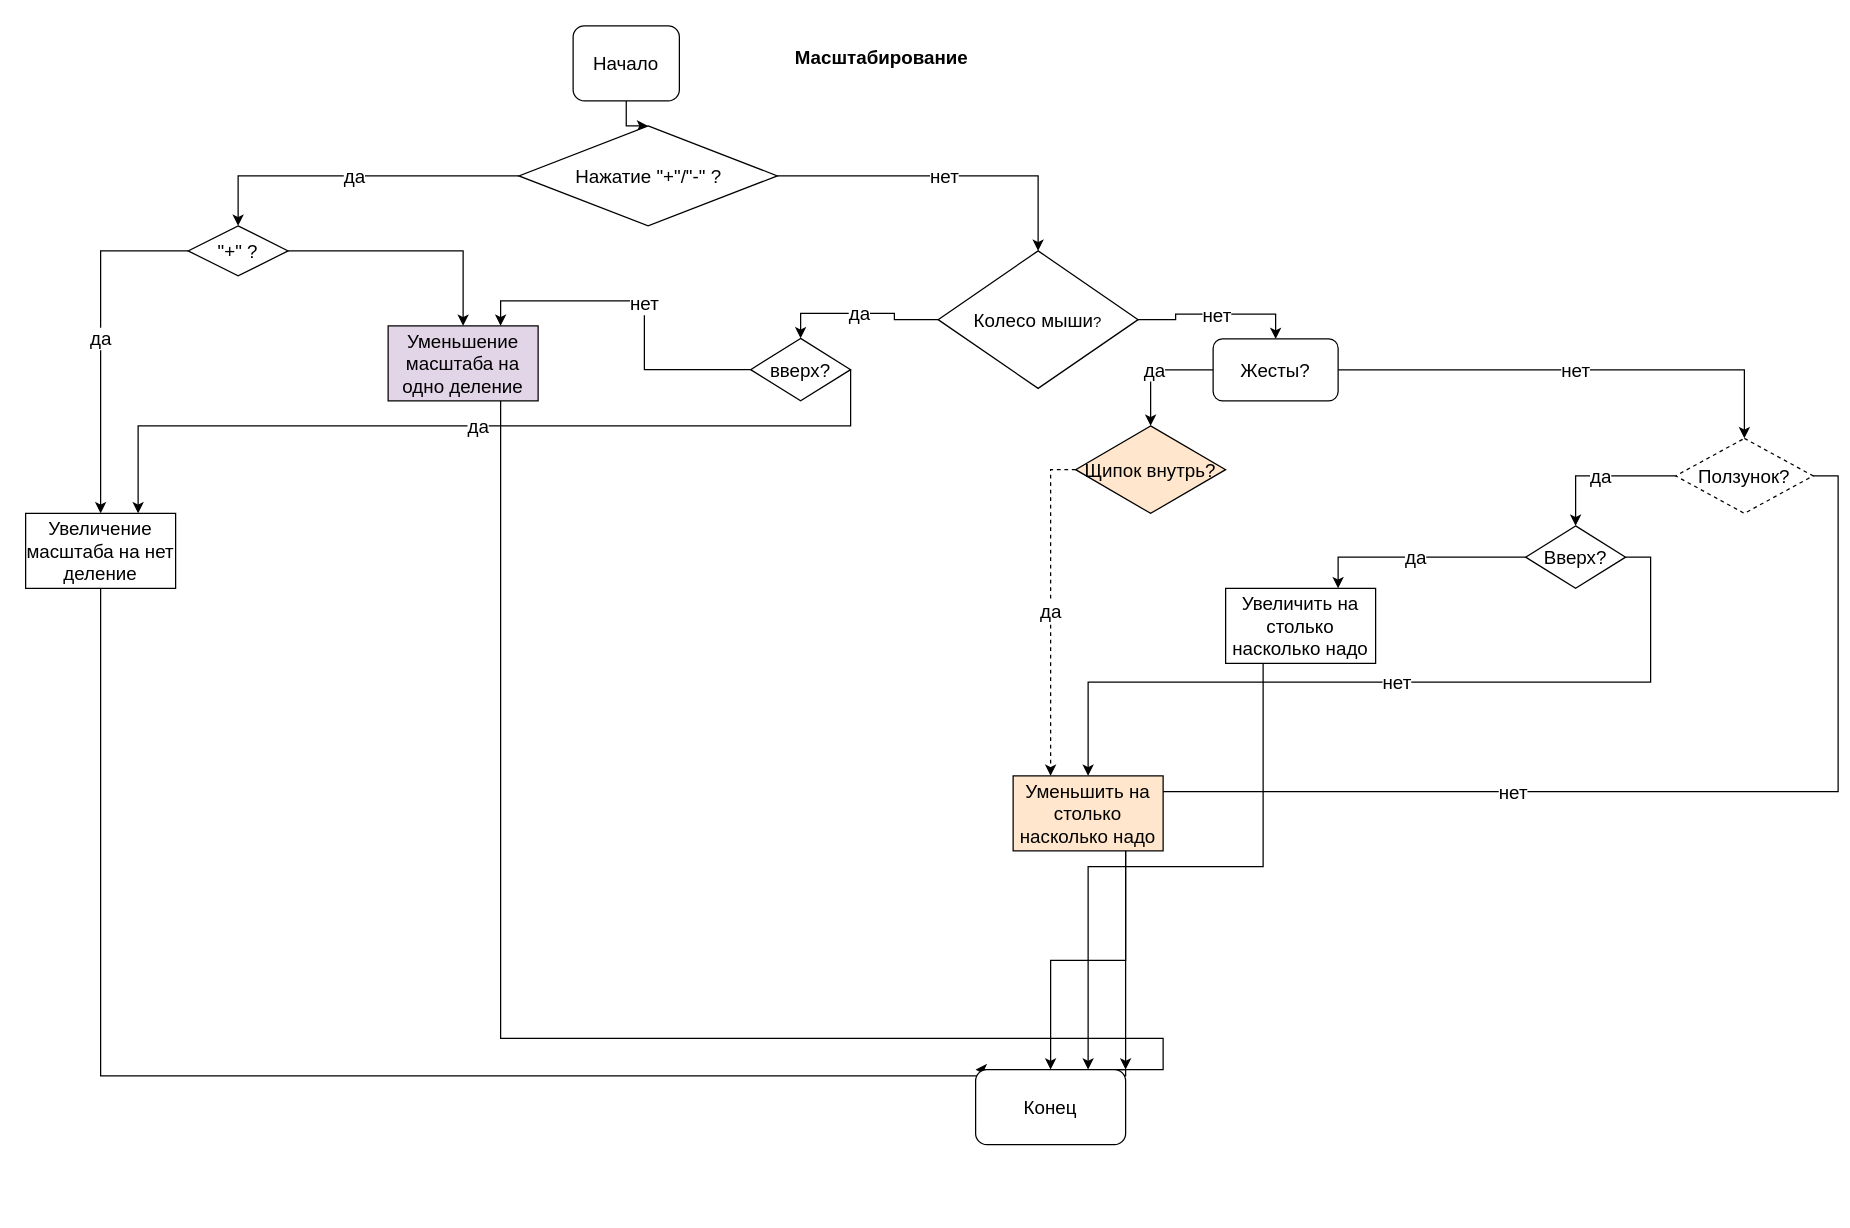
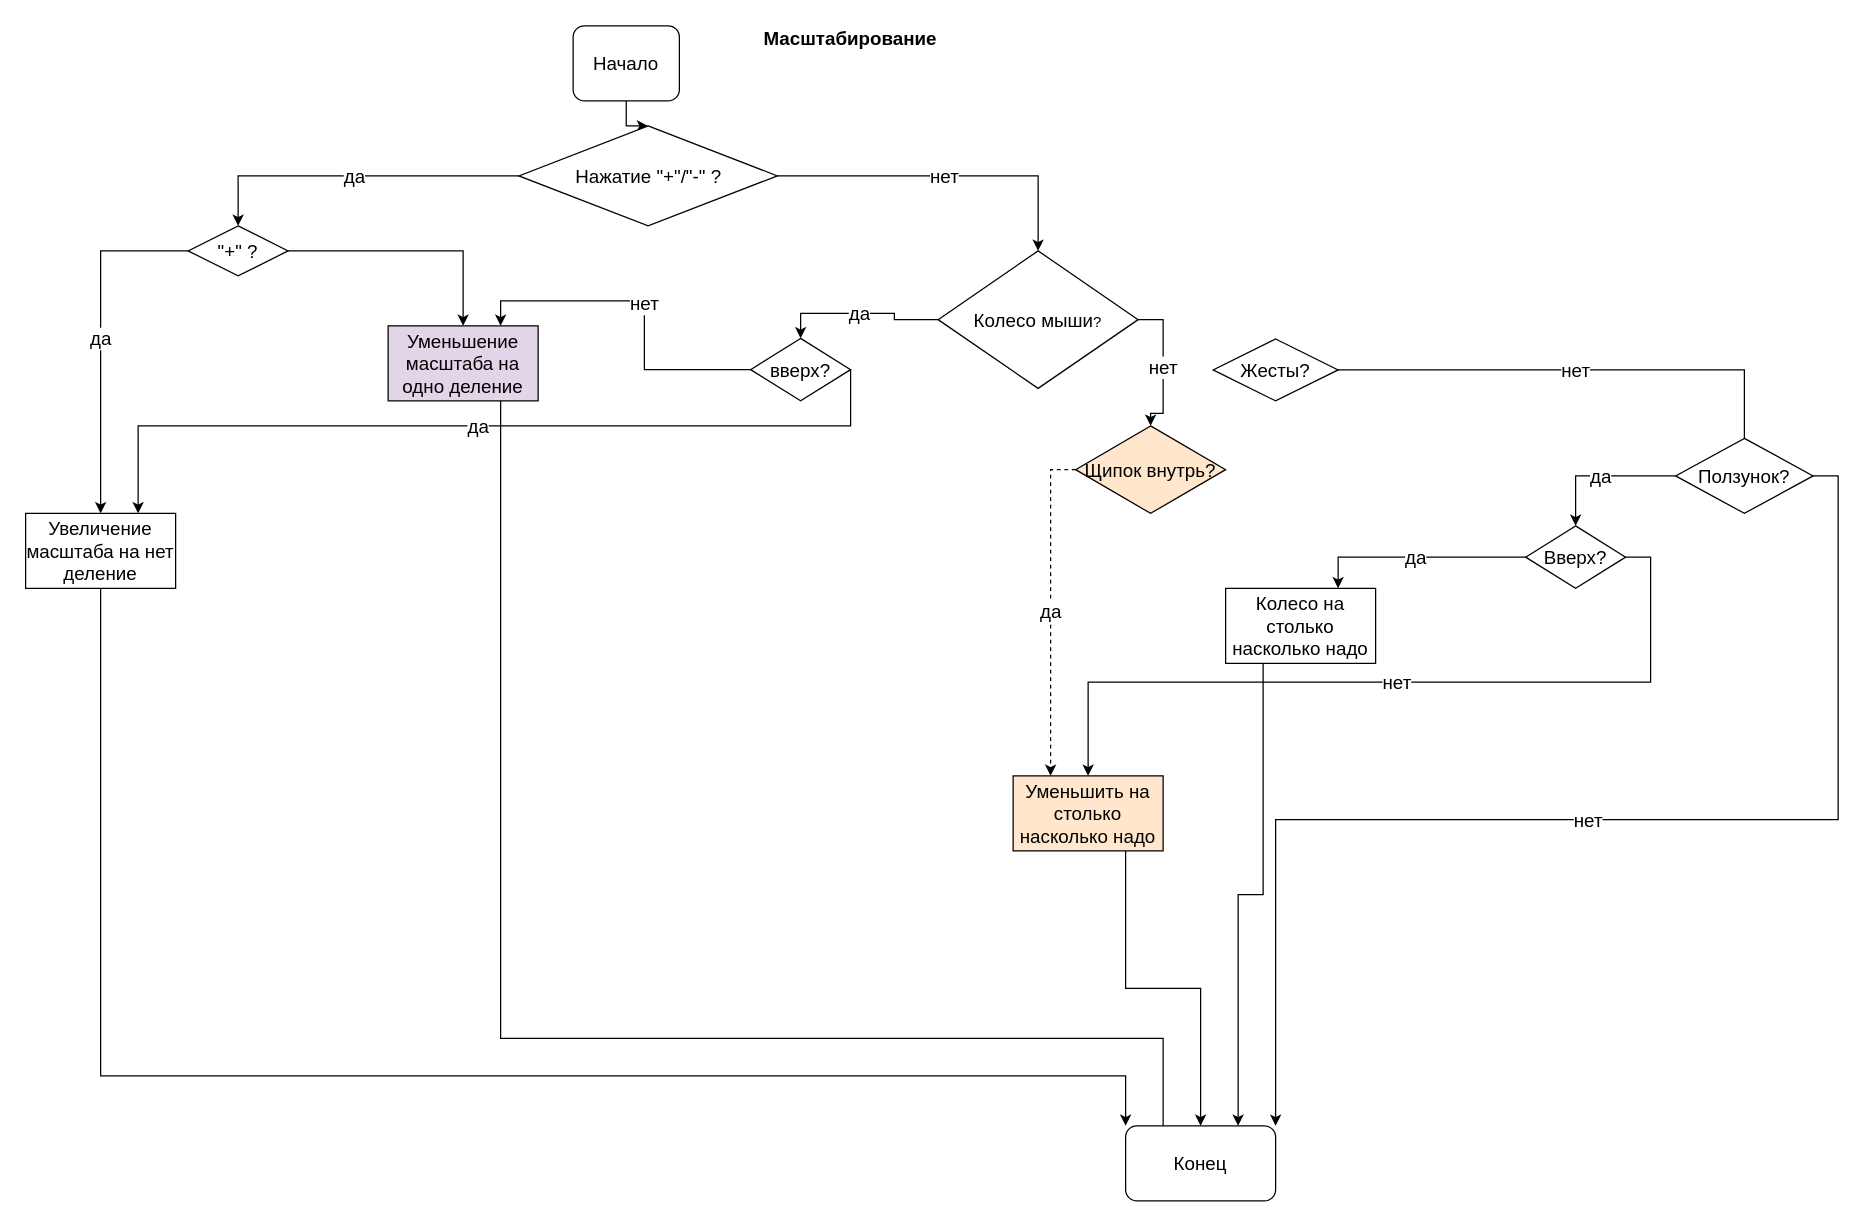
node "Масштабирование": moved (882, 57) -> (851, 38)
edge "Колесо мыши?" -> "Жесты?": now "Колесо мыши?" -> "Щипок внутрь?"
edge "Жесты?" -> "Щипок внутрь?": removed, label "да"
node "Жесты?": shape rounded rectangle -> diamond
edge "Жесты?" -> "Ползунок?": arrowhead classic -> none
node "Ползунок?": style dashed -> solid
node "Увеличить на столько насколько надо": label "Увеличить на столько насколько надо" -> "Колесо на столько насколько надо"
node "Конец": moved (1051, 1107) -> (1201, 1163)
